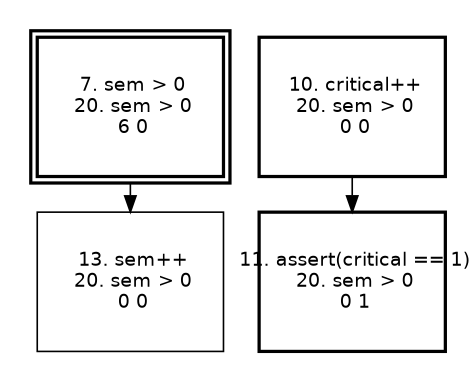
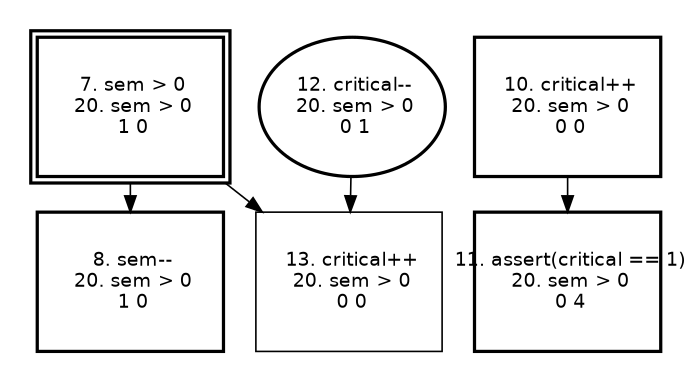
node "7. sem > 0 20. sem > 0 6 0": label "7. sem > 0 20. sem > 0 6 0" -> "7. sem > 0 20. sem > 0 1 0"
node "12. critical-- 20. sem > 0 0 1": added
node "8. sem-- 20. sem > 0 1 0": added
node "13. sem++ 20. sem > 0 0 0": label "13. sem++ 20. sem > 0 0 0" -> "13. critical++ 20. sem > 0 0 0"
node "11. assert(critical == 1) 20. sem > 0 0 1": label "11. assert(critical == 1) 20. sem > 0 0 1" -> "11. assert(critical == 1) 20. sem > 0 0 4"
